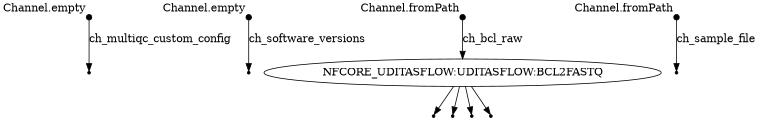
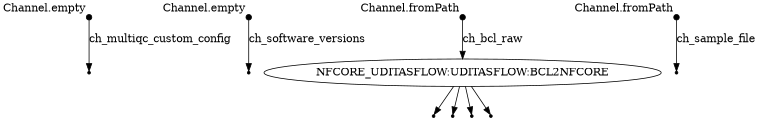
node "NFCORE_UDITASFLOW:UDITASFLOW:BCL2FASTQ": label "NFCORE_UDITASFLOW:UDITASFLOW:BCL2FASTQ" -> "NFCORE_UDITASFLOW:UDITASFLOW:BCL2NFCORE"
